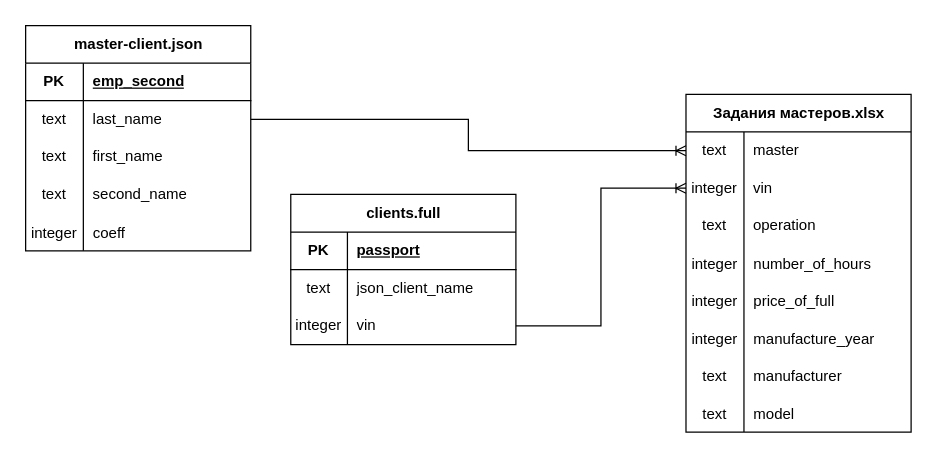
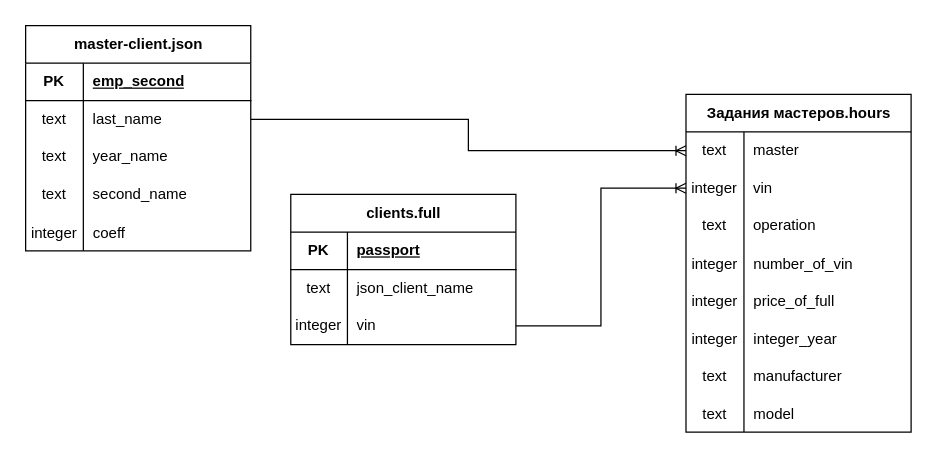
node "Задания мастеров.xlsx": label "Задания мастеров.xlsx" -> "Задания мастеров.hours"
node "first_name": label "first_name" -> "year_name"
node "number_of_hours": label "number_of_hours" -> "number_of_vin"
node "manufacture_year": label "manufacture_year" -> "integer_year"
